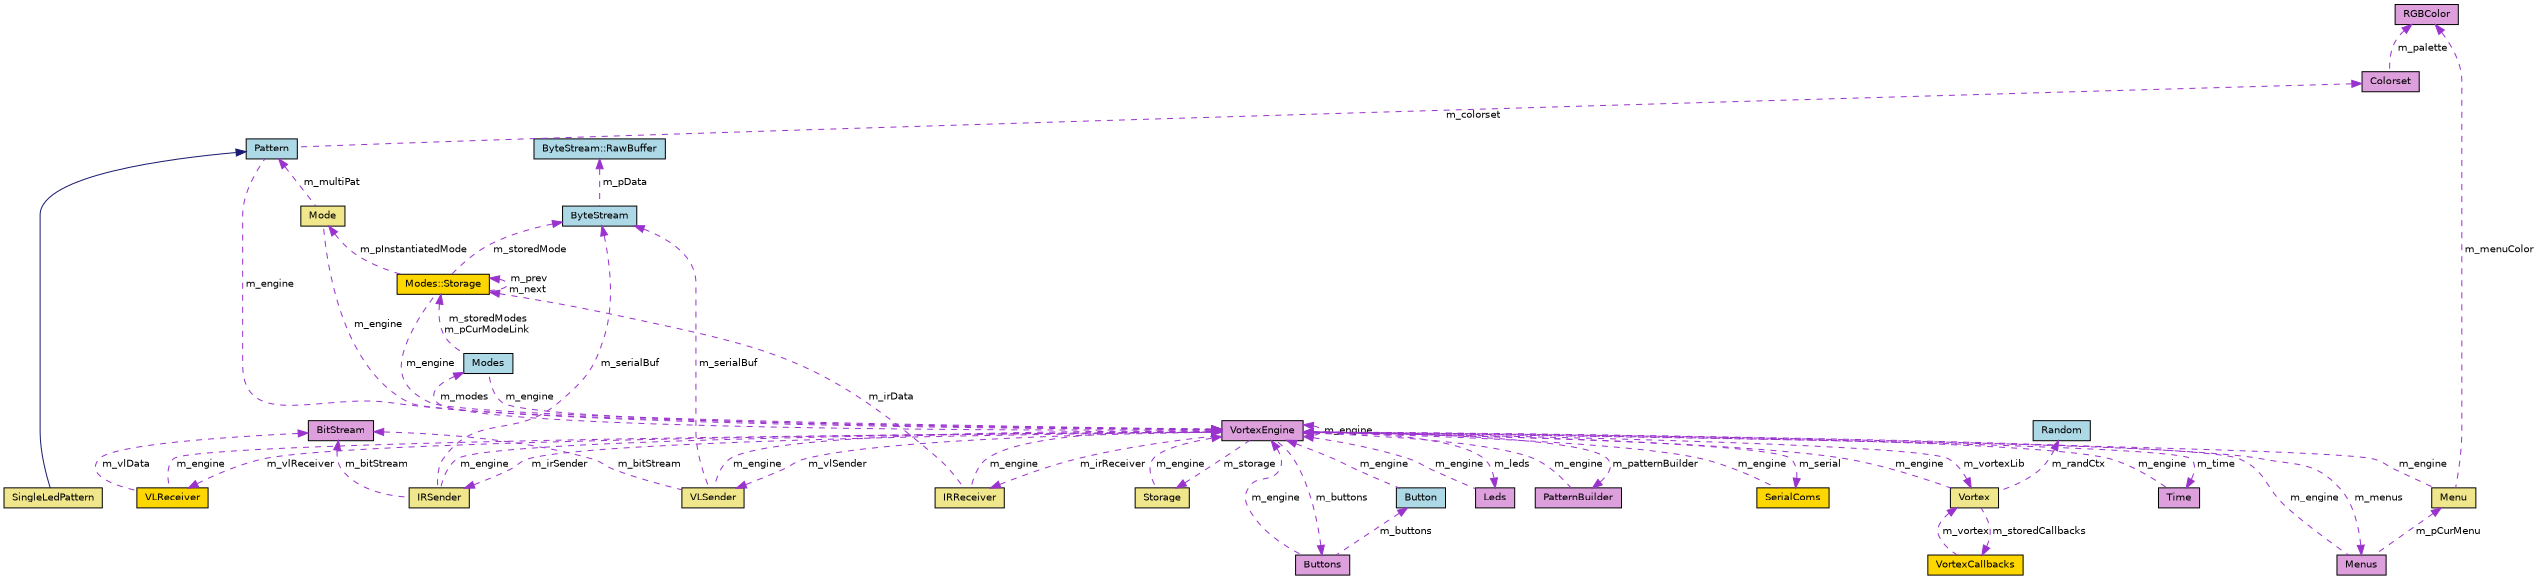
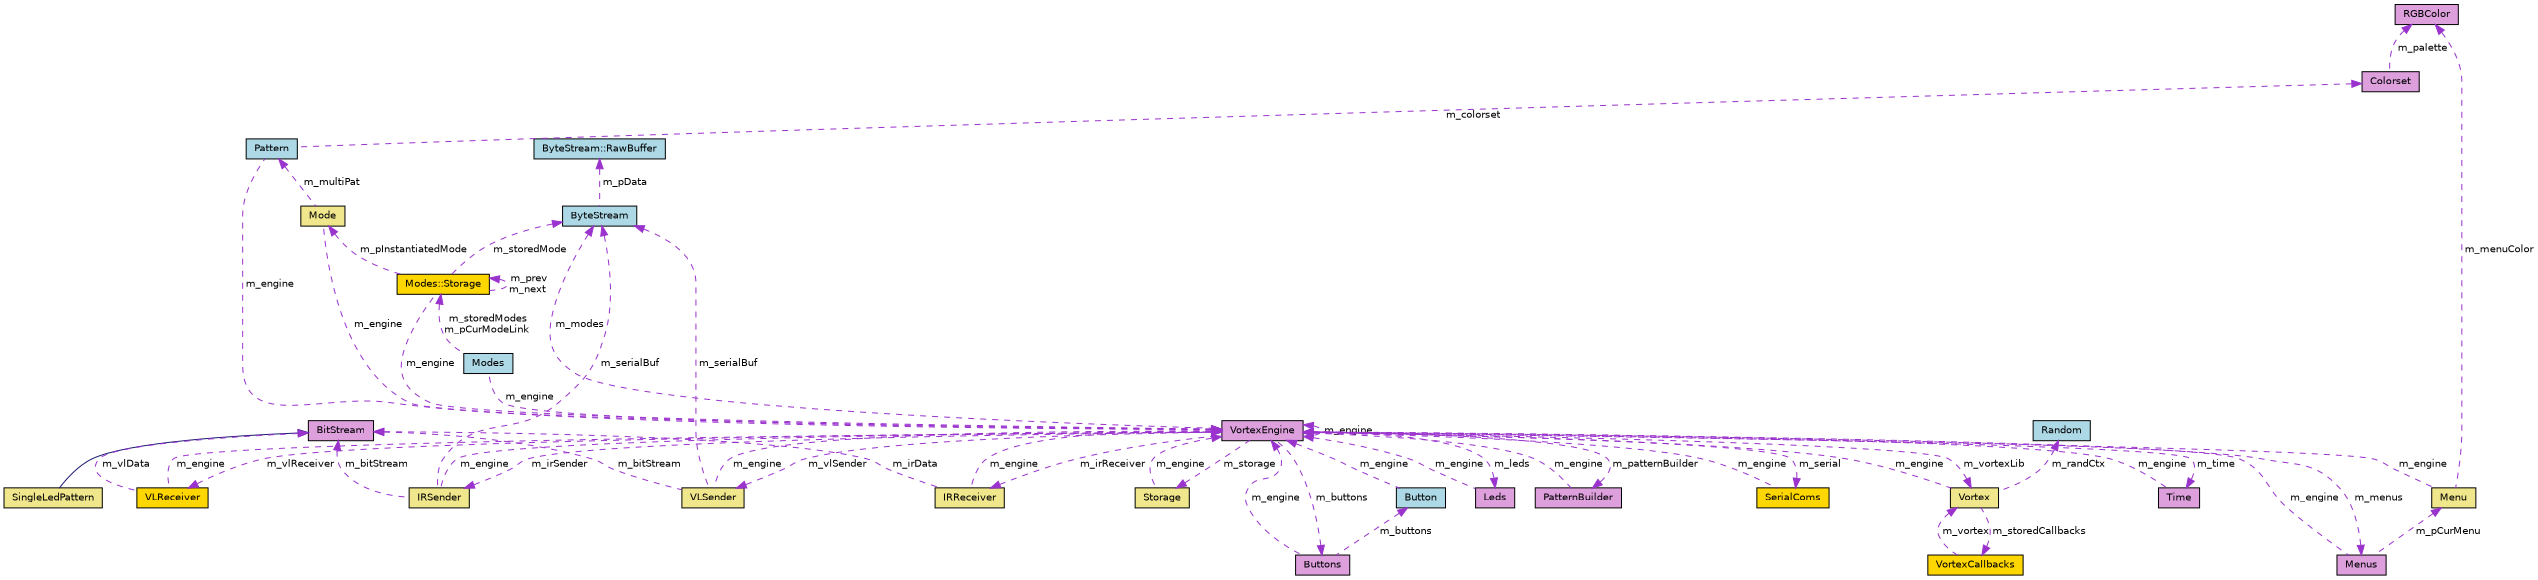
edge "SingleLedPattern" -> "Pattern": now "SingleLedPattern" -> "BitStream"
edge "IRReceiver" -> "Modes::Storage": now "IRReceiver" -> "BitStream"
edge "VortexEngine" -> "Modes": now "VortexEngine" -> "ByteStream"
